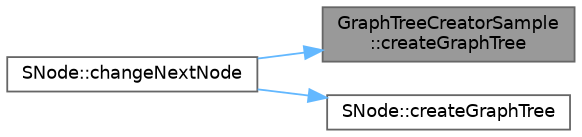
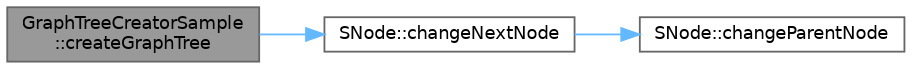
edge "SNode::changeNextNode" -> "GraphTreeCreatorSample ::createGraphTree": reversed
node "SNode::createGraphTree": label "SNode::createGraphTree" -> "SNode::changeParentNode"
